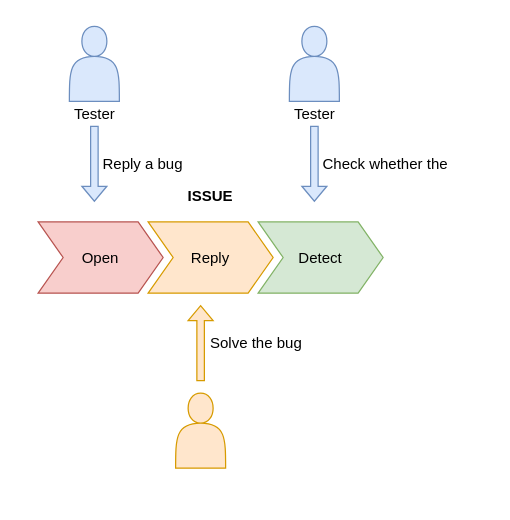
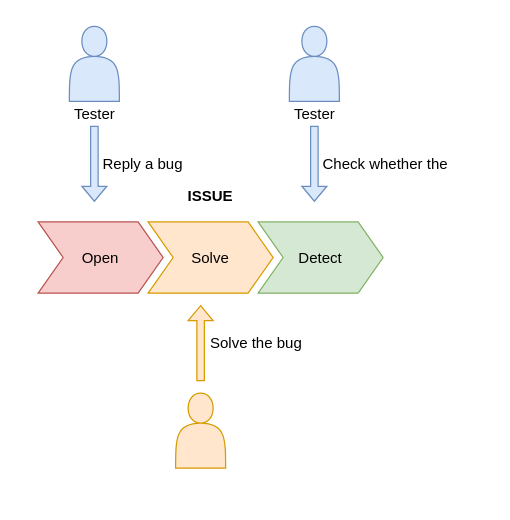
node "Reply": label "Reply" -> "Solve"
